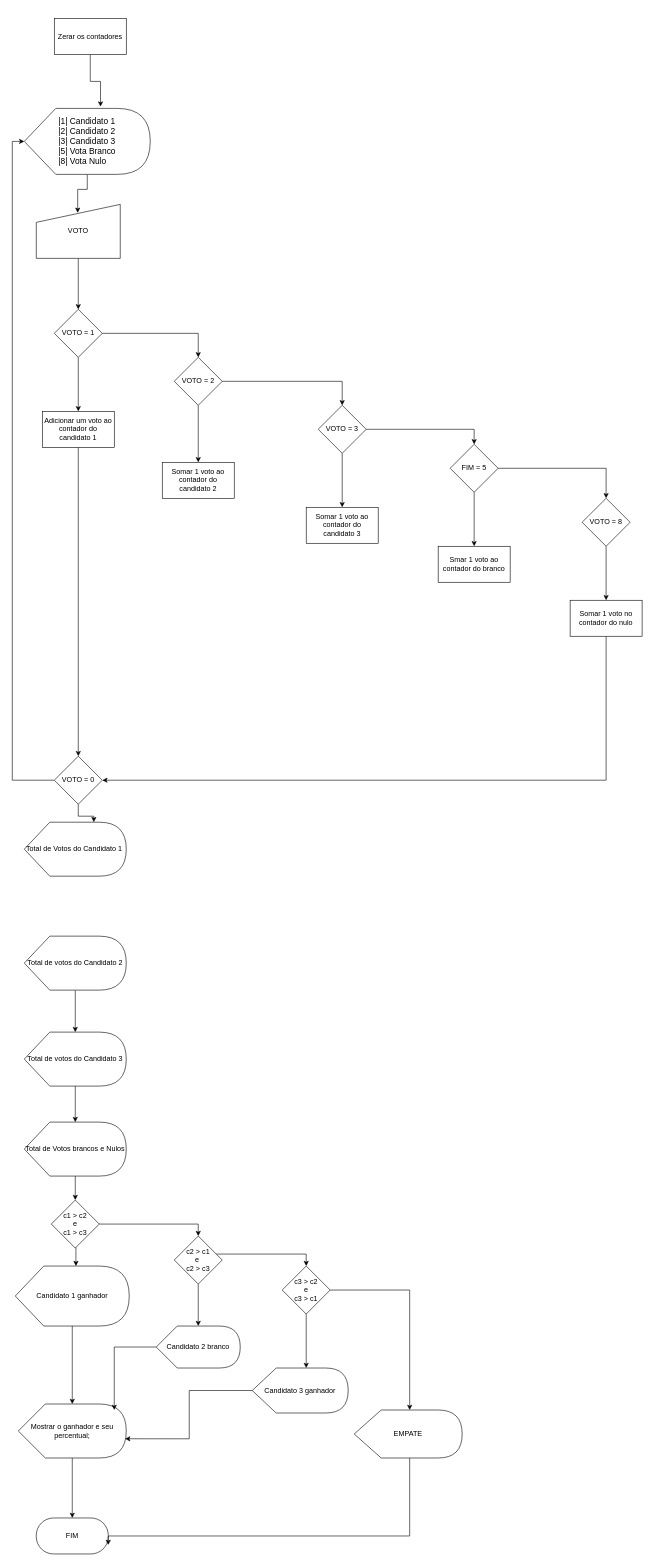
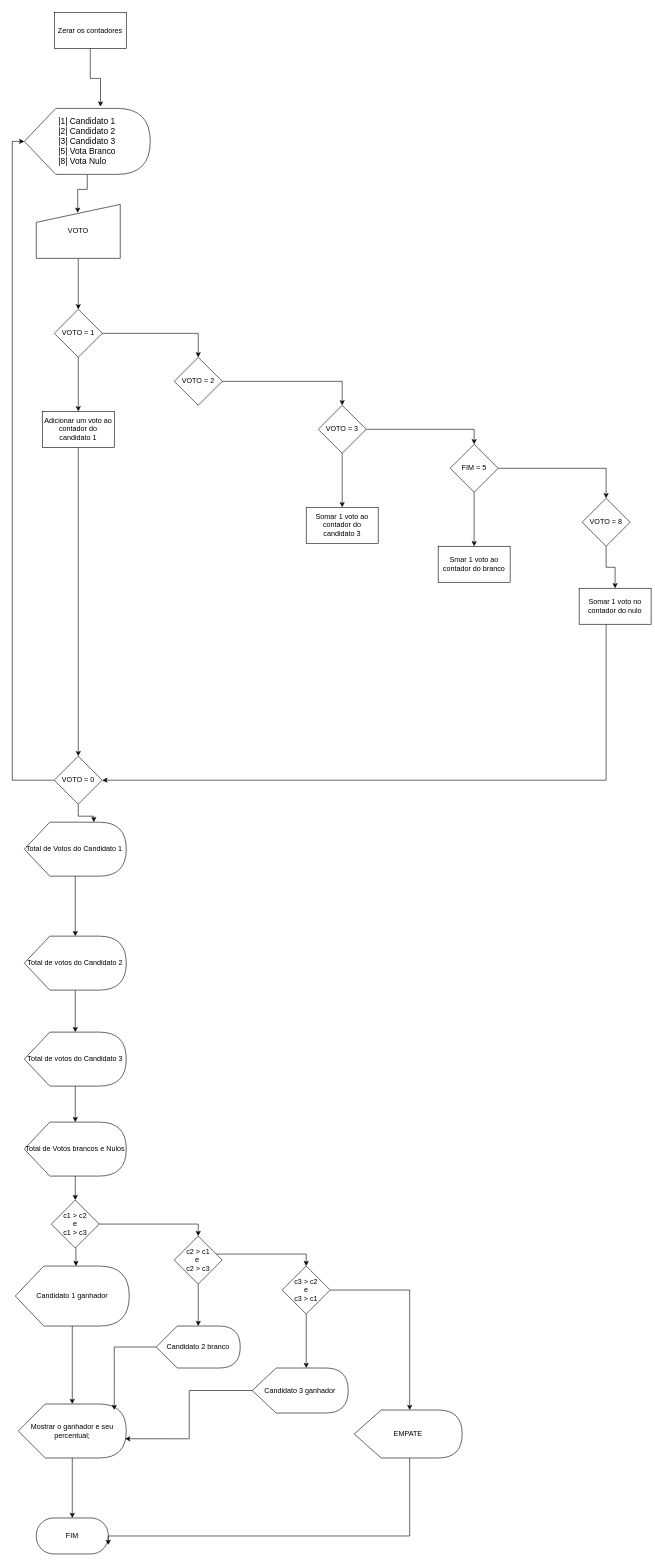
node "Zerar os contadores": moved (90, 36) -> (90, 30)
edge "VOTO = 2" -> "Somar 1 voto ao contador do candidato 2": removed
node "Somar 1 voto ao contador do candidato 2": removed
node "Somar 1 voto no contador do nulo": moved (606, 618) -> (615, 606)
edge "Total de Votos do Candidato 1" -> "Total de votos do Candidato 2": added
